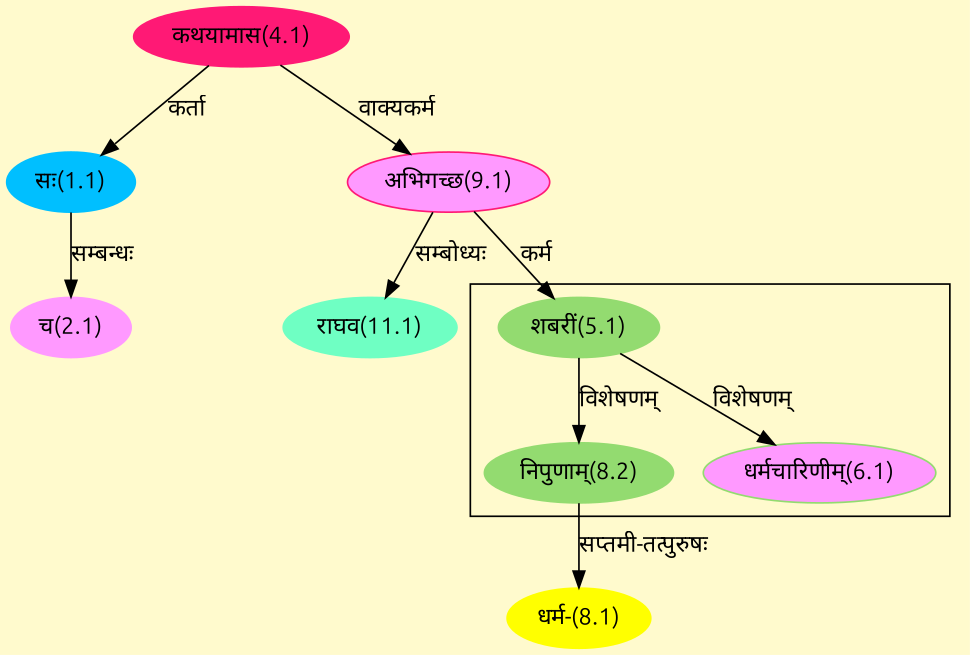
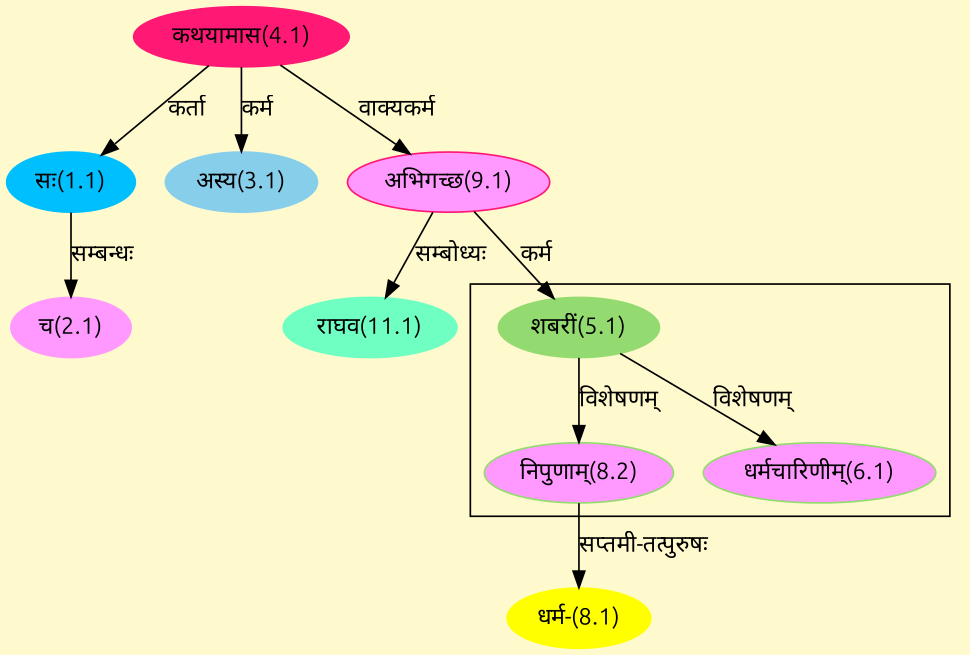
node "अस्य(3.1)": added
node "निपुणाम्(8.2)": fillcolor #93db70 -> #ff99ff
